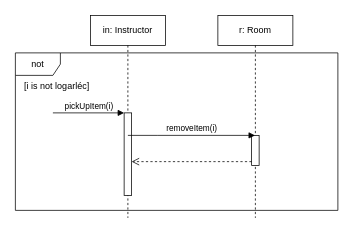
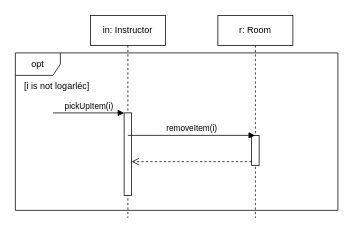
node "not": label "not" -> "opt"
